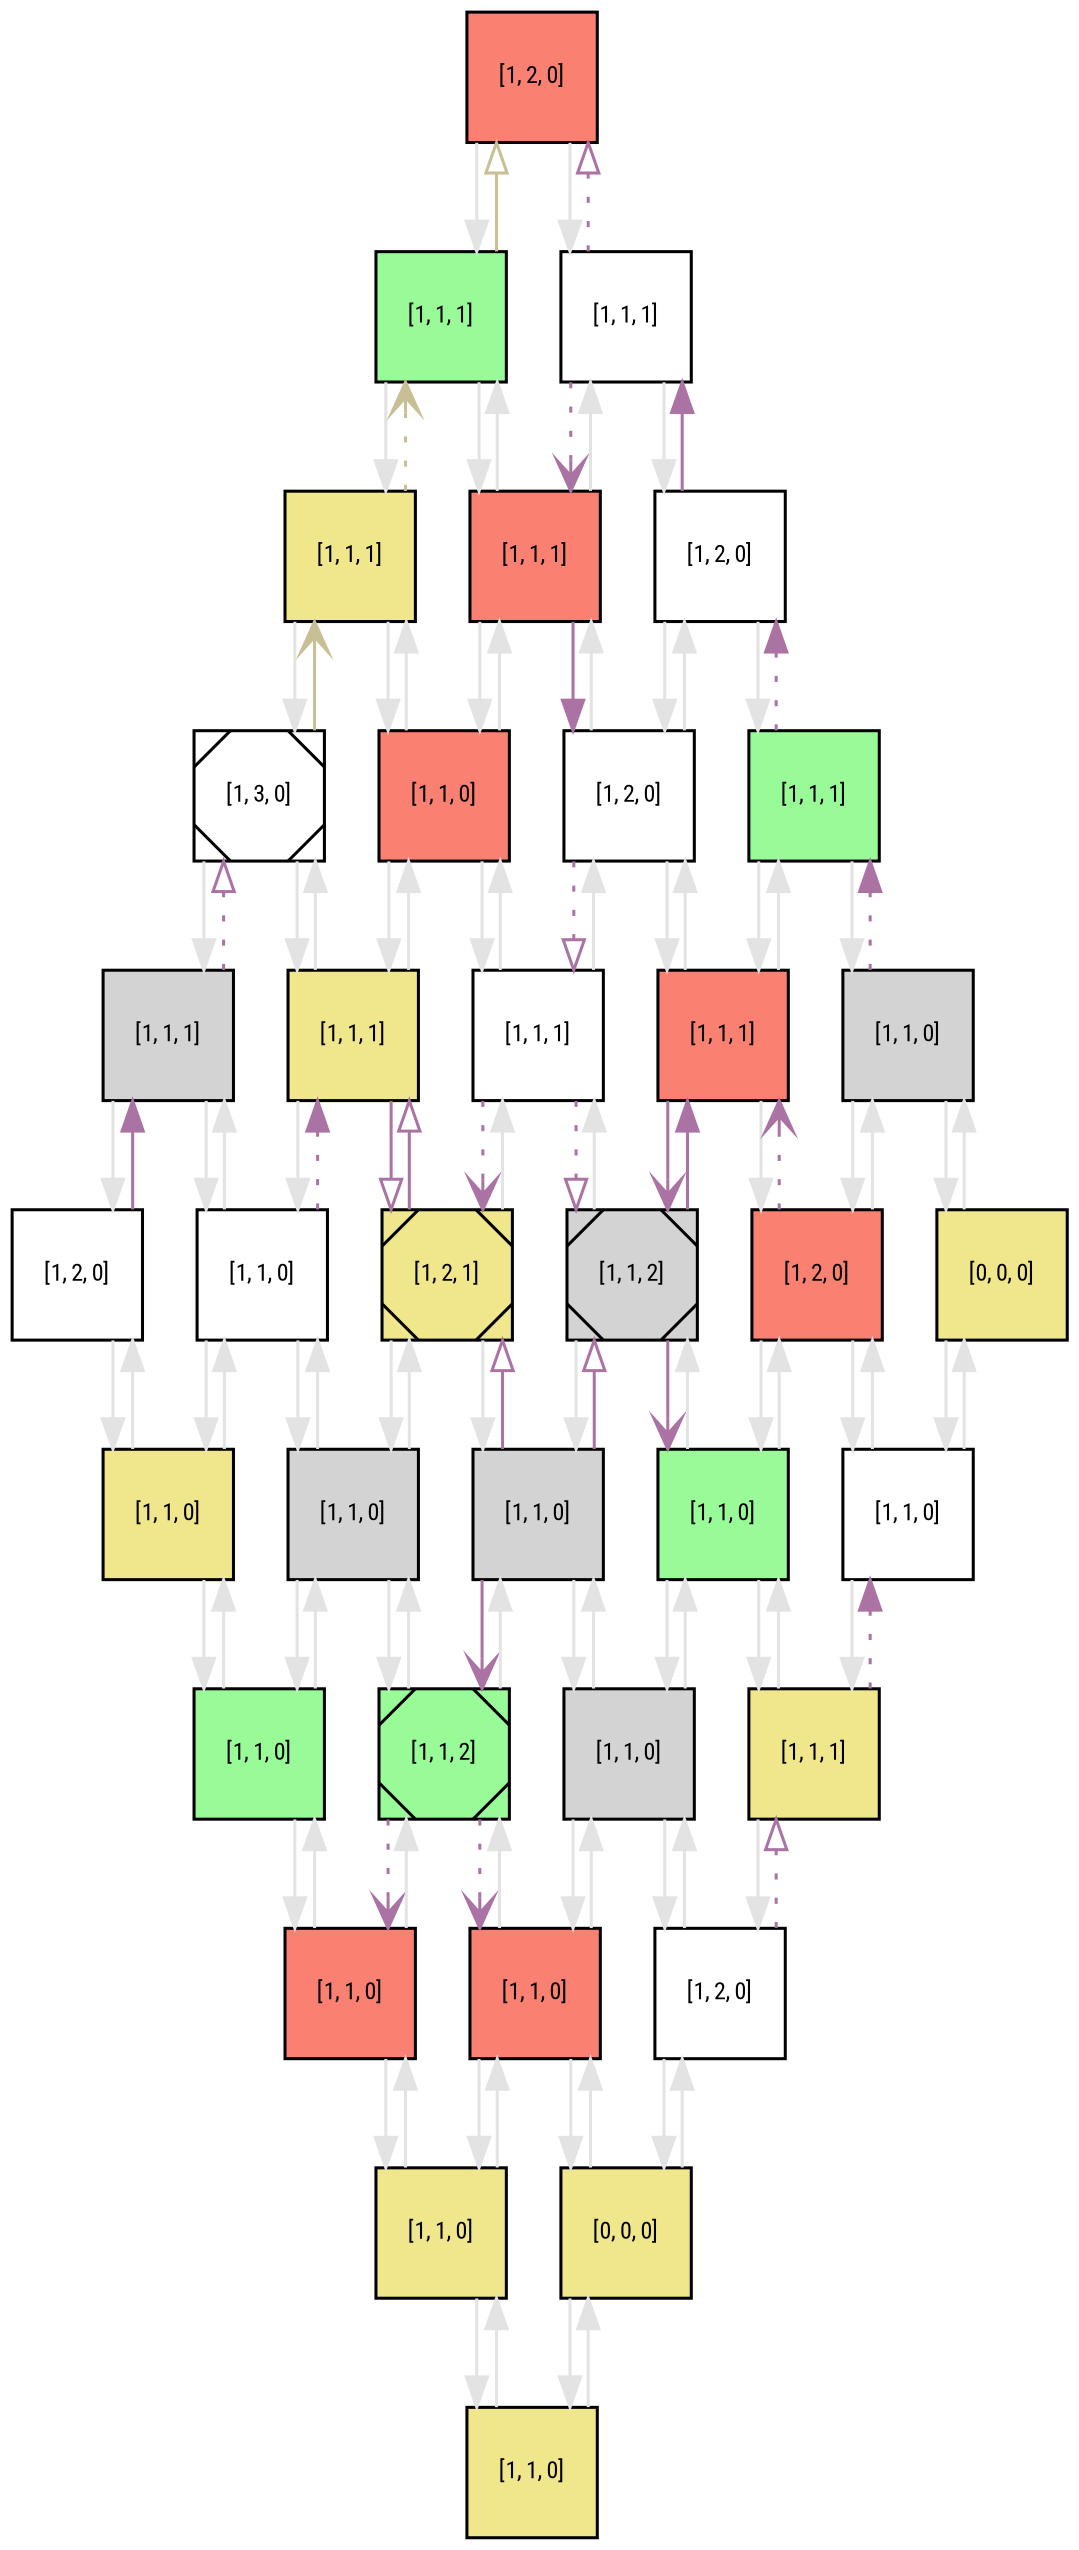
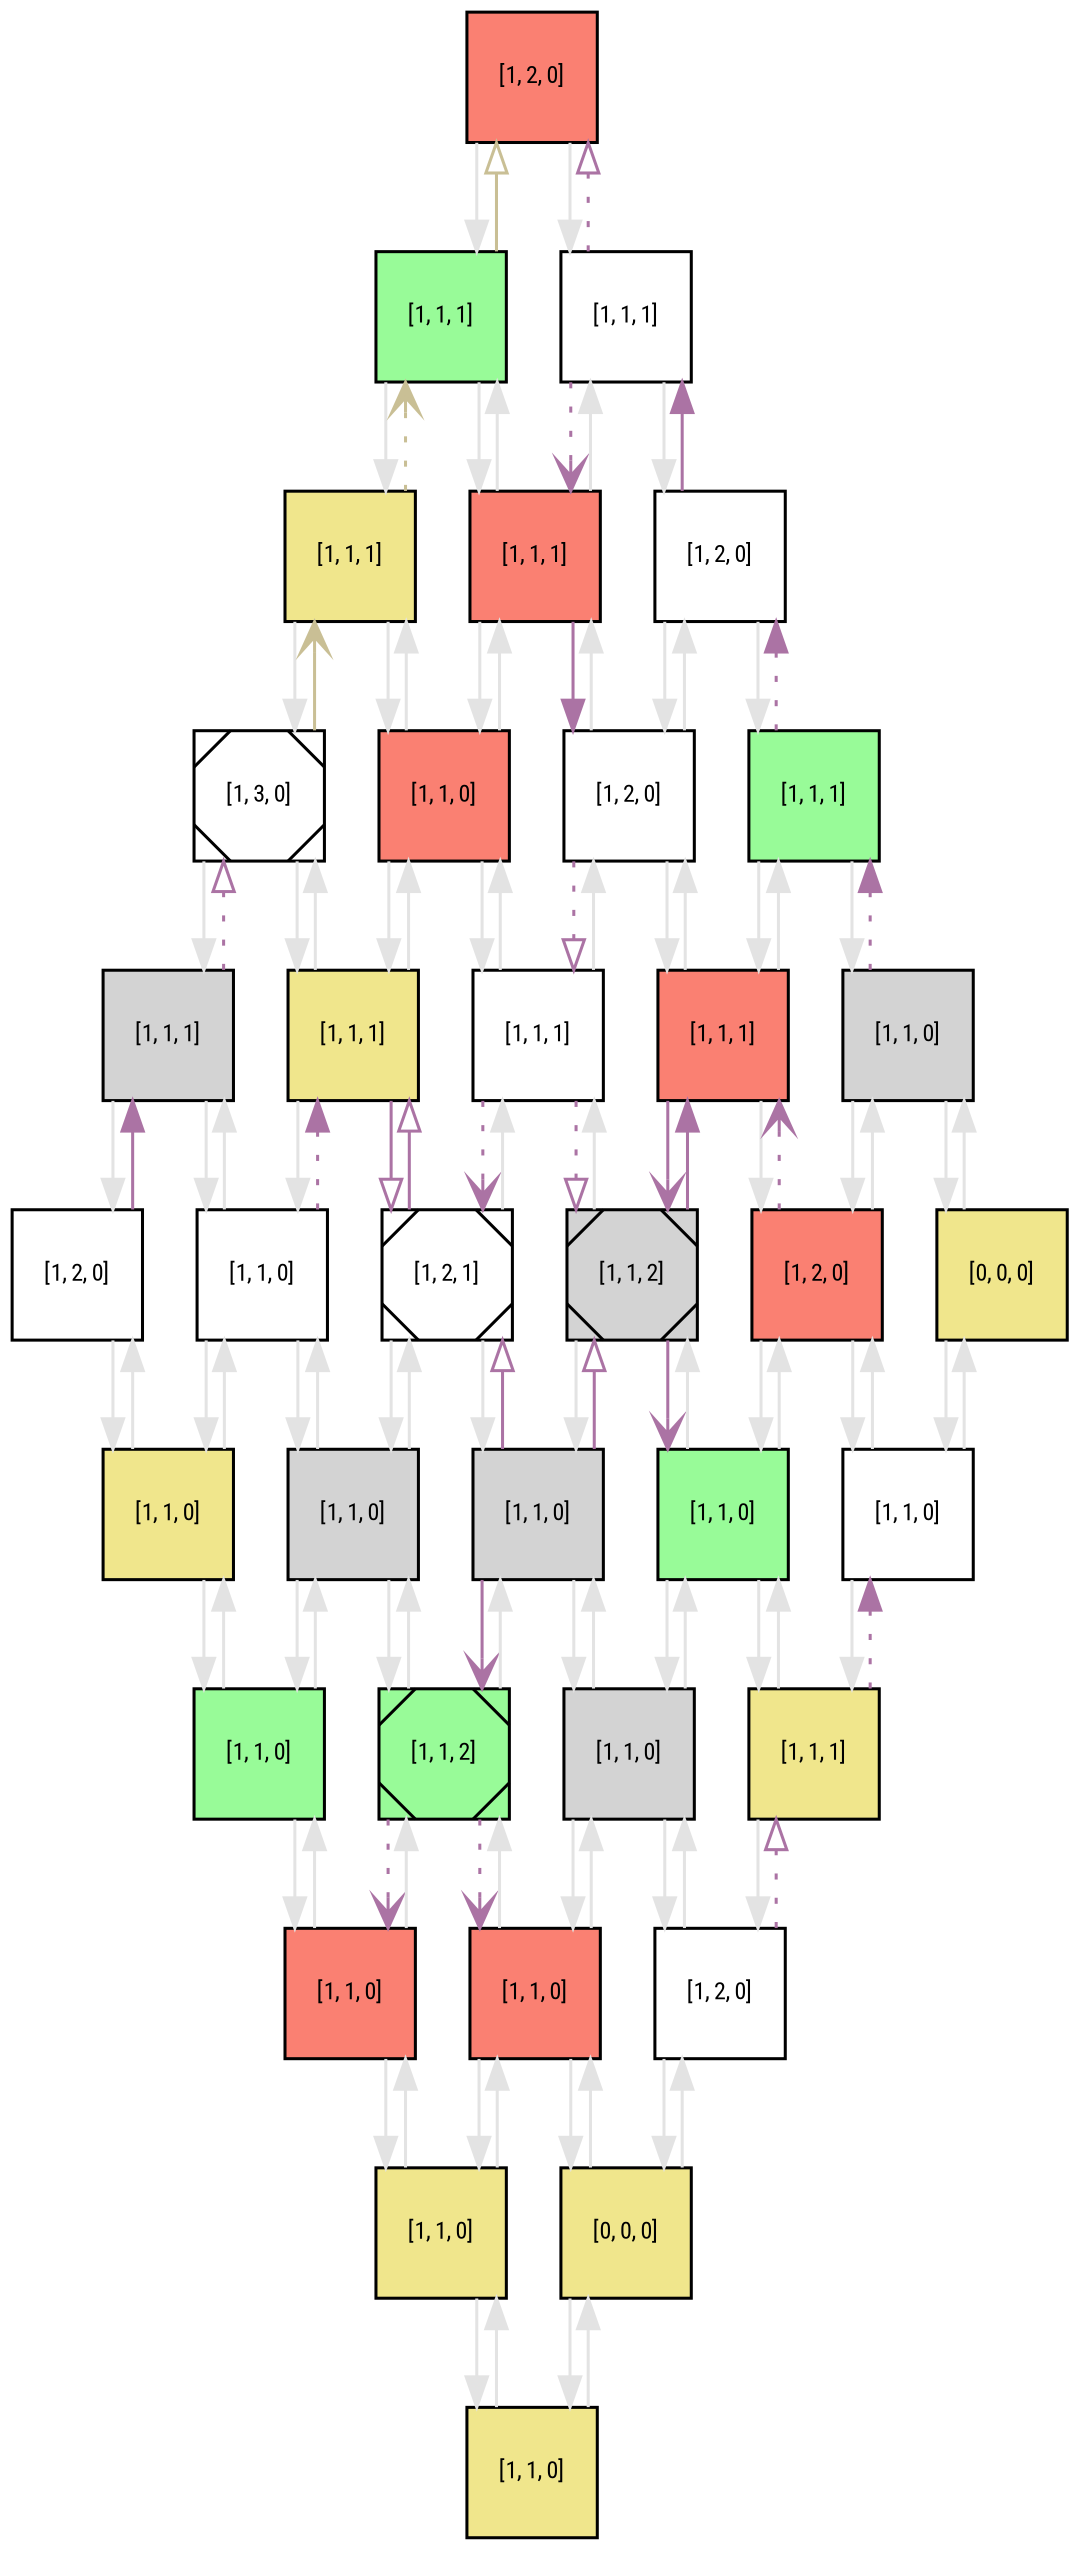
node "[1, 2, 1]": fillcolor khaki -> white
